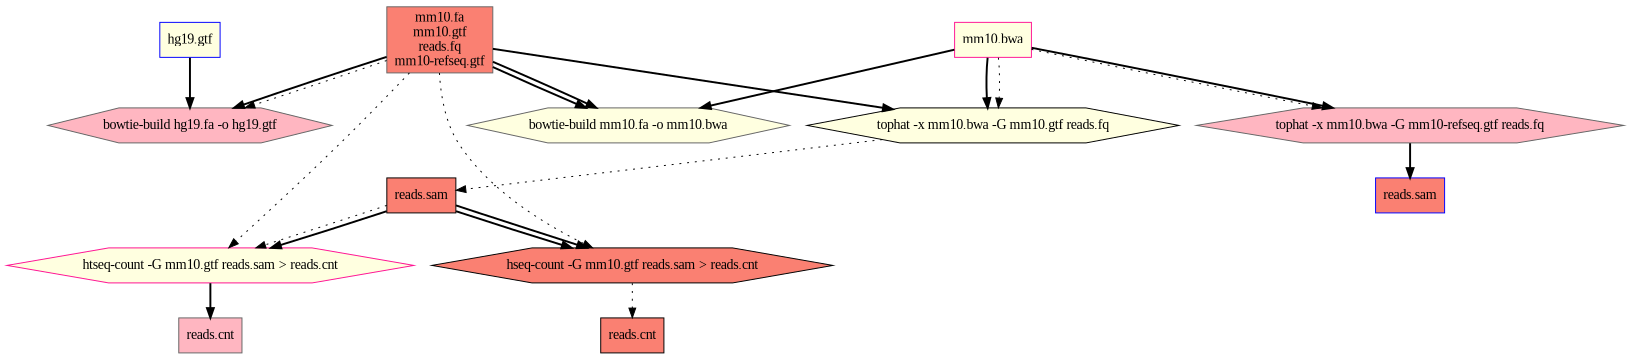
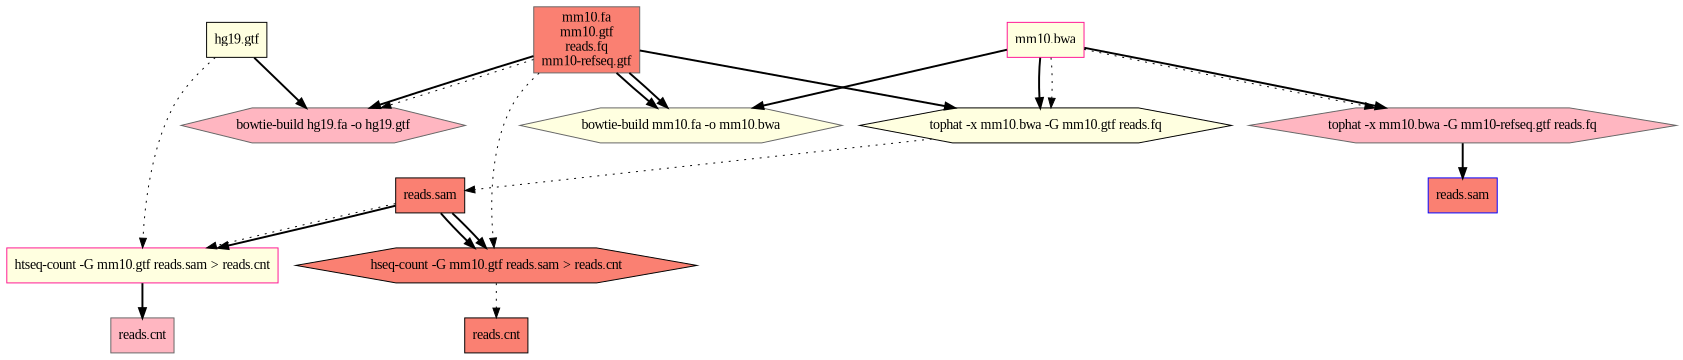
node "hg19.gtf": color blue -> black
edge "mm10.fa mm10.gtf reads.fq mm10-refseq.gtf" -> "htseq-count -G mm10.gtf reads.sam > reads.cnt": now "hg19.gtf" -> "htseq-count -G mm10.gtf reads.sam > reads.cnt"
node "htseq-count -G mm10.gtf reads.sam > reads.cnt": shape hexagon -> box
